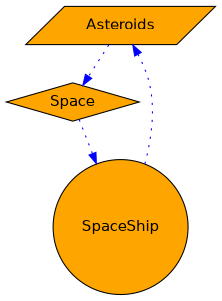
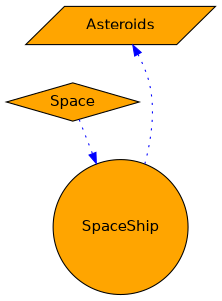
edge "Asteroids" -> "Space": removed
